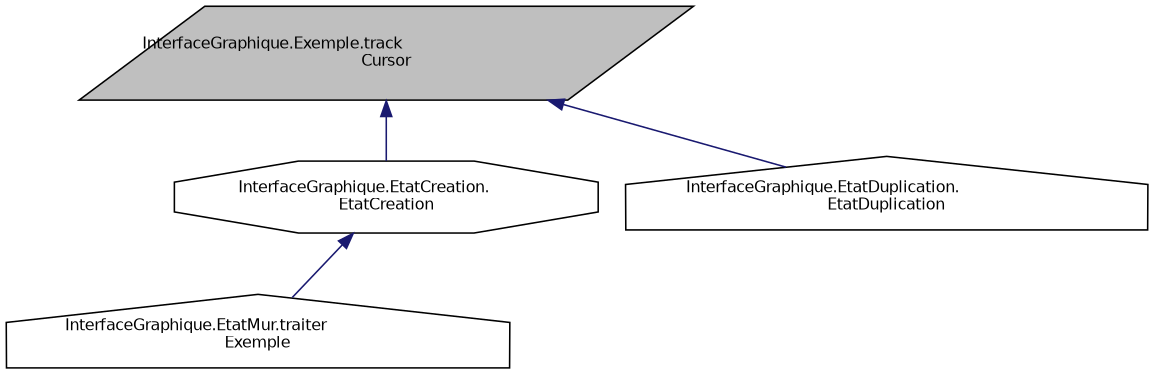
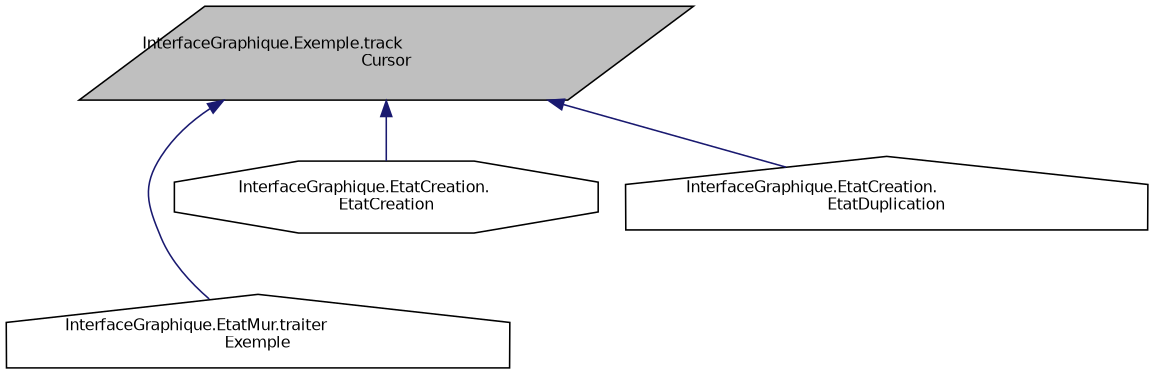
node "InterfaceGraphique.EtatDuplication. EtatDuplication": label "InterfaceGraphique.EtatDuplication. EtatDuplication" -> "InterfaceGraphique.EtatCreation. EtatDuplication"
edge "InterfaceGraphique.EtatMur.traiter Exemple" -> "InterfaceGraphique.EtatCreation. EtatCreation": now "InterfaceGraphique.EtatMur.traiter Exemple" -> "InterfaceGraphique.Exemple.track Cursor"
